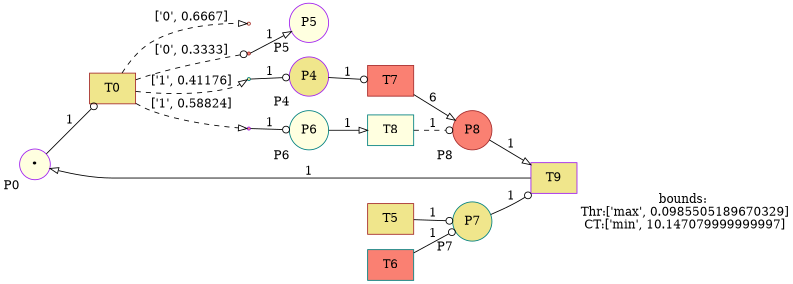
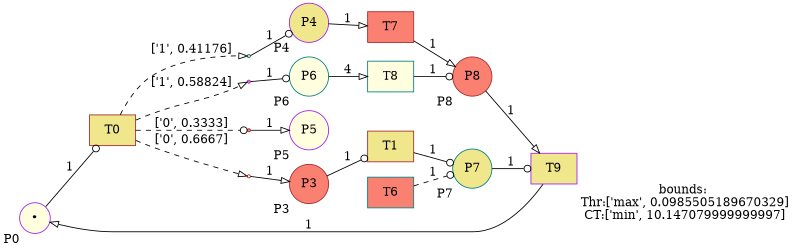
edge "P4 P4" -> "T7": arrowhead odot -> onormal
edge "T7" -> "P8 P8": label "6" -> "1"
edge "P6 P6" -> "T8": label "1" -> "4"
edge "T8" -> "P8 P8": style dashed -> solid
node "P3 P3": added
node "T5": label "T5" -> "T1"
edge "T6" -> "P7 P7": style solid -> dashed
